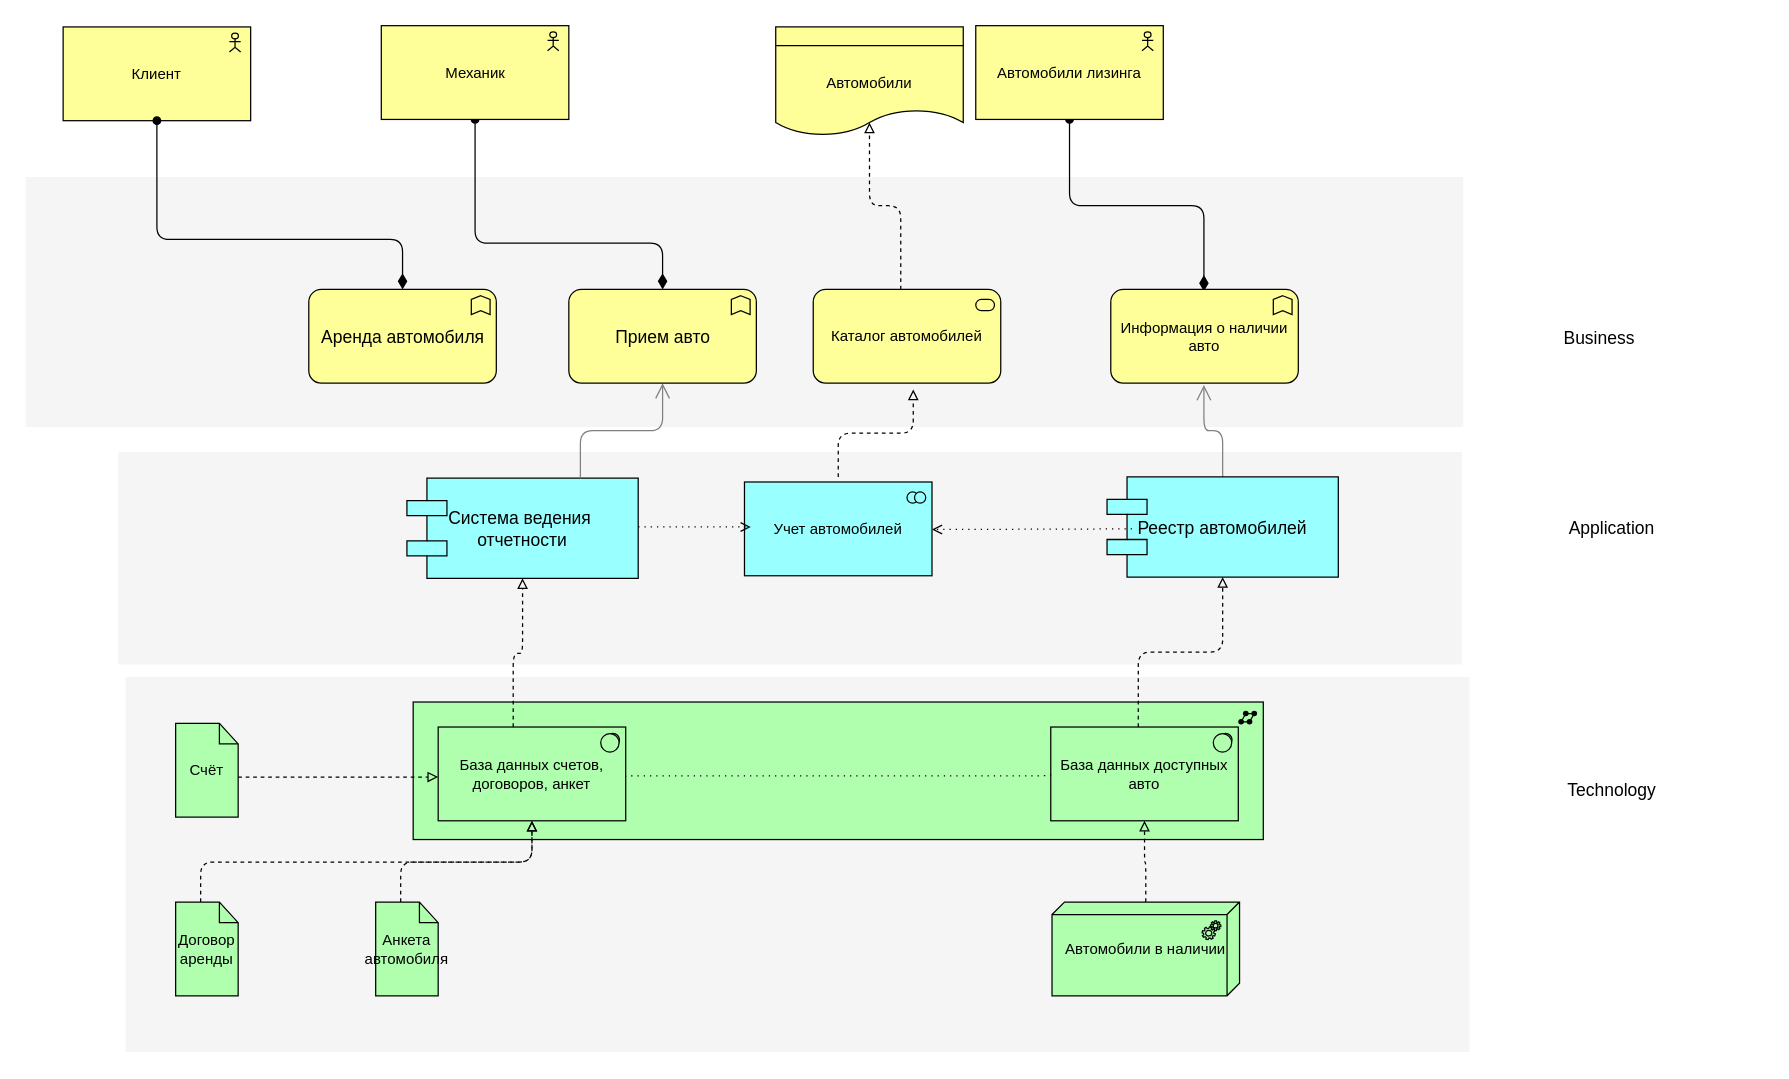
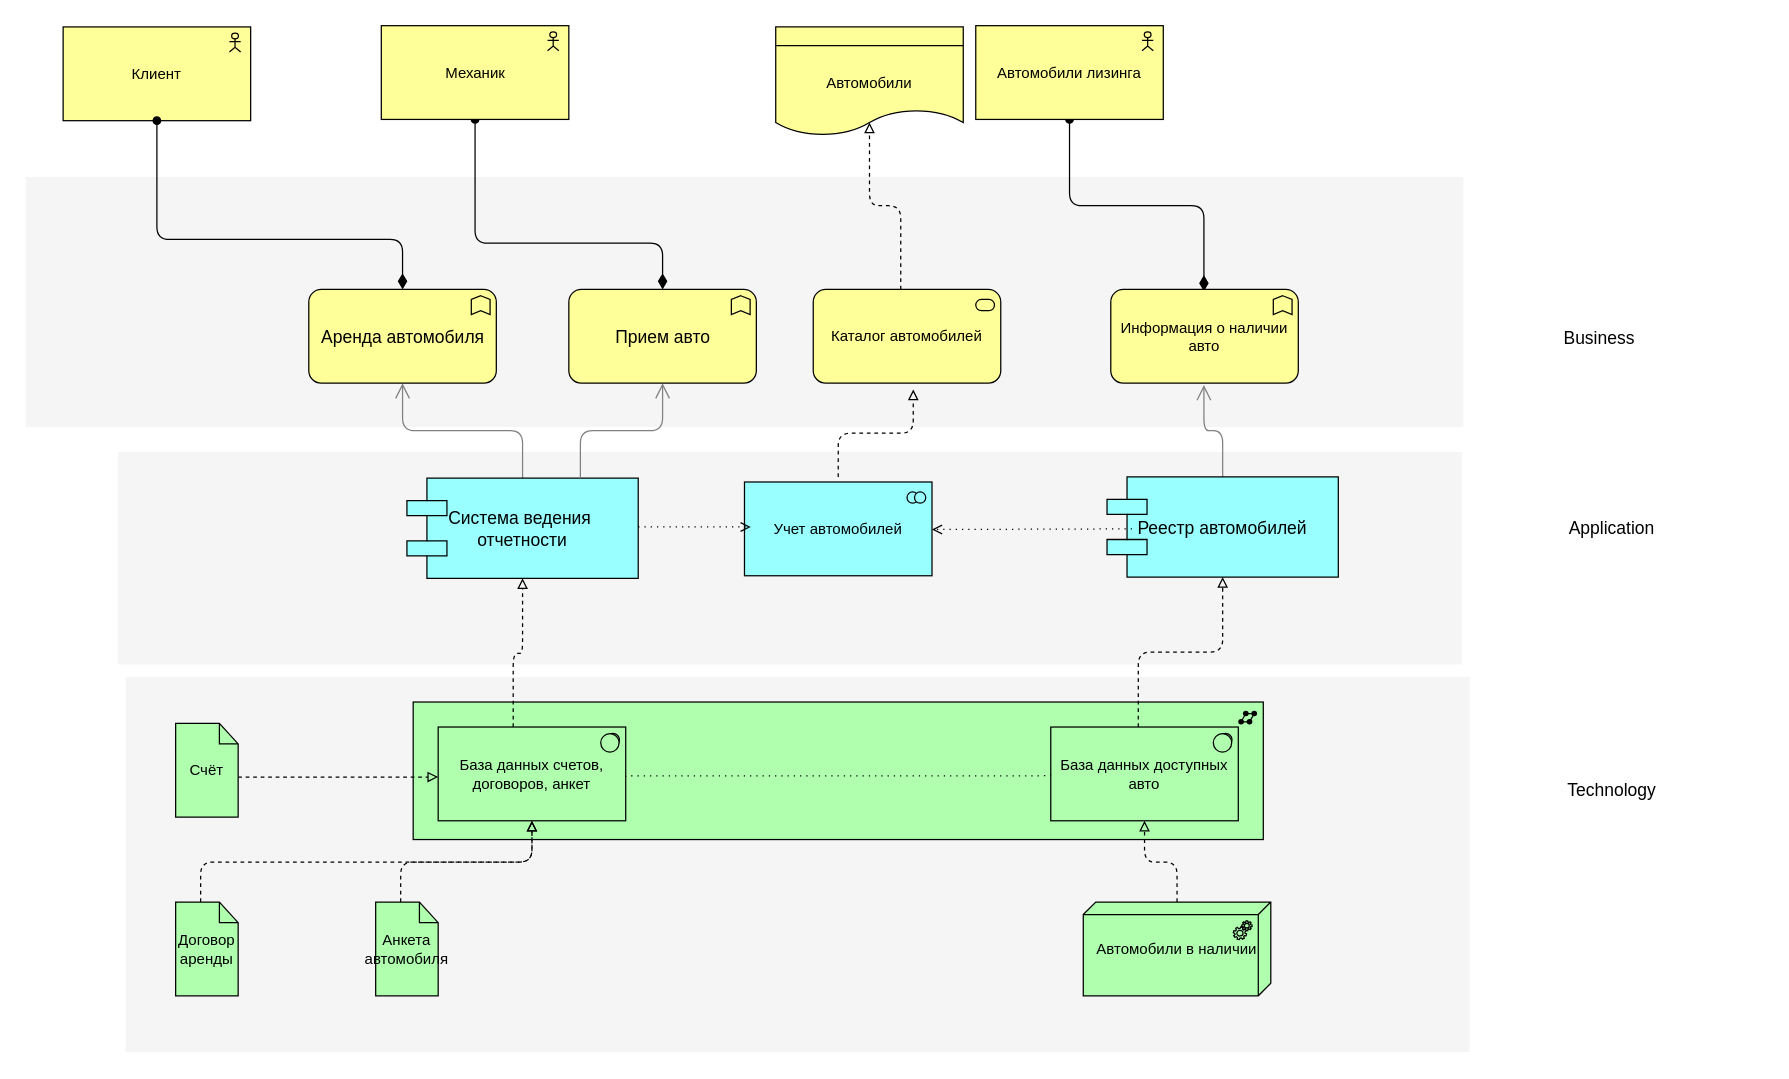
edge "Система ведения отчетности" -> "Аренда автомобиля": added
node "Автомобили в наличии": moved (1146, 949) -> (1177, 949)
